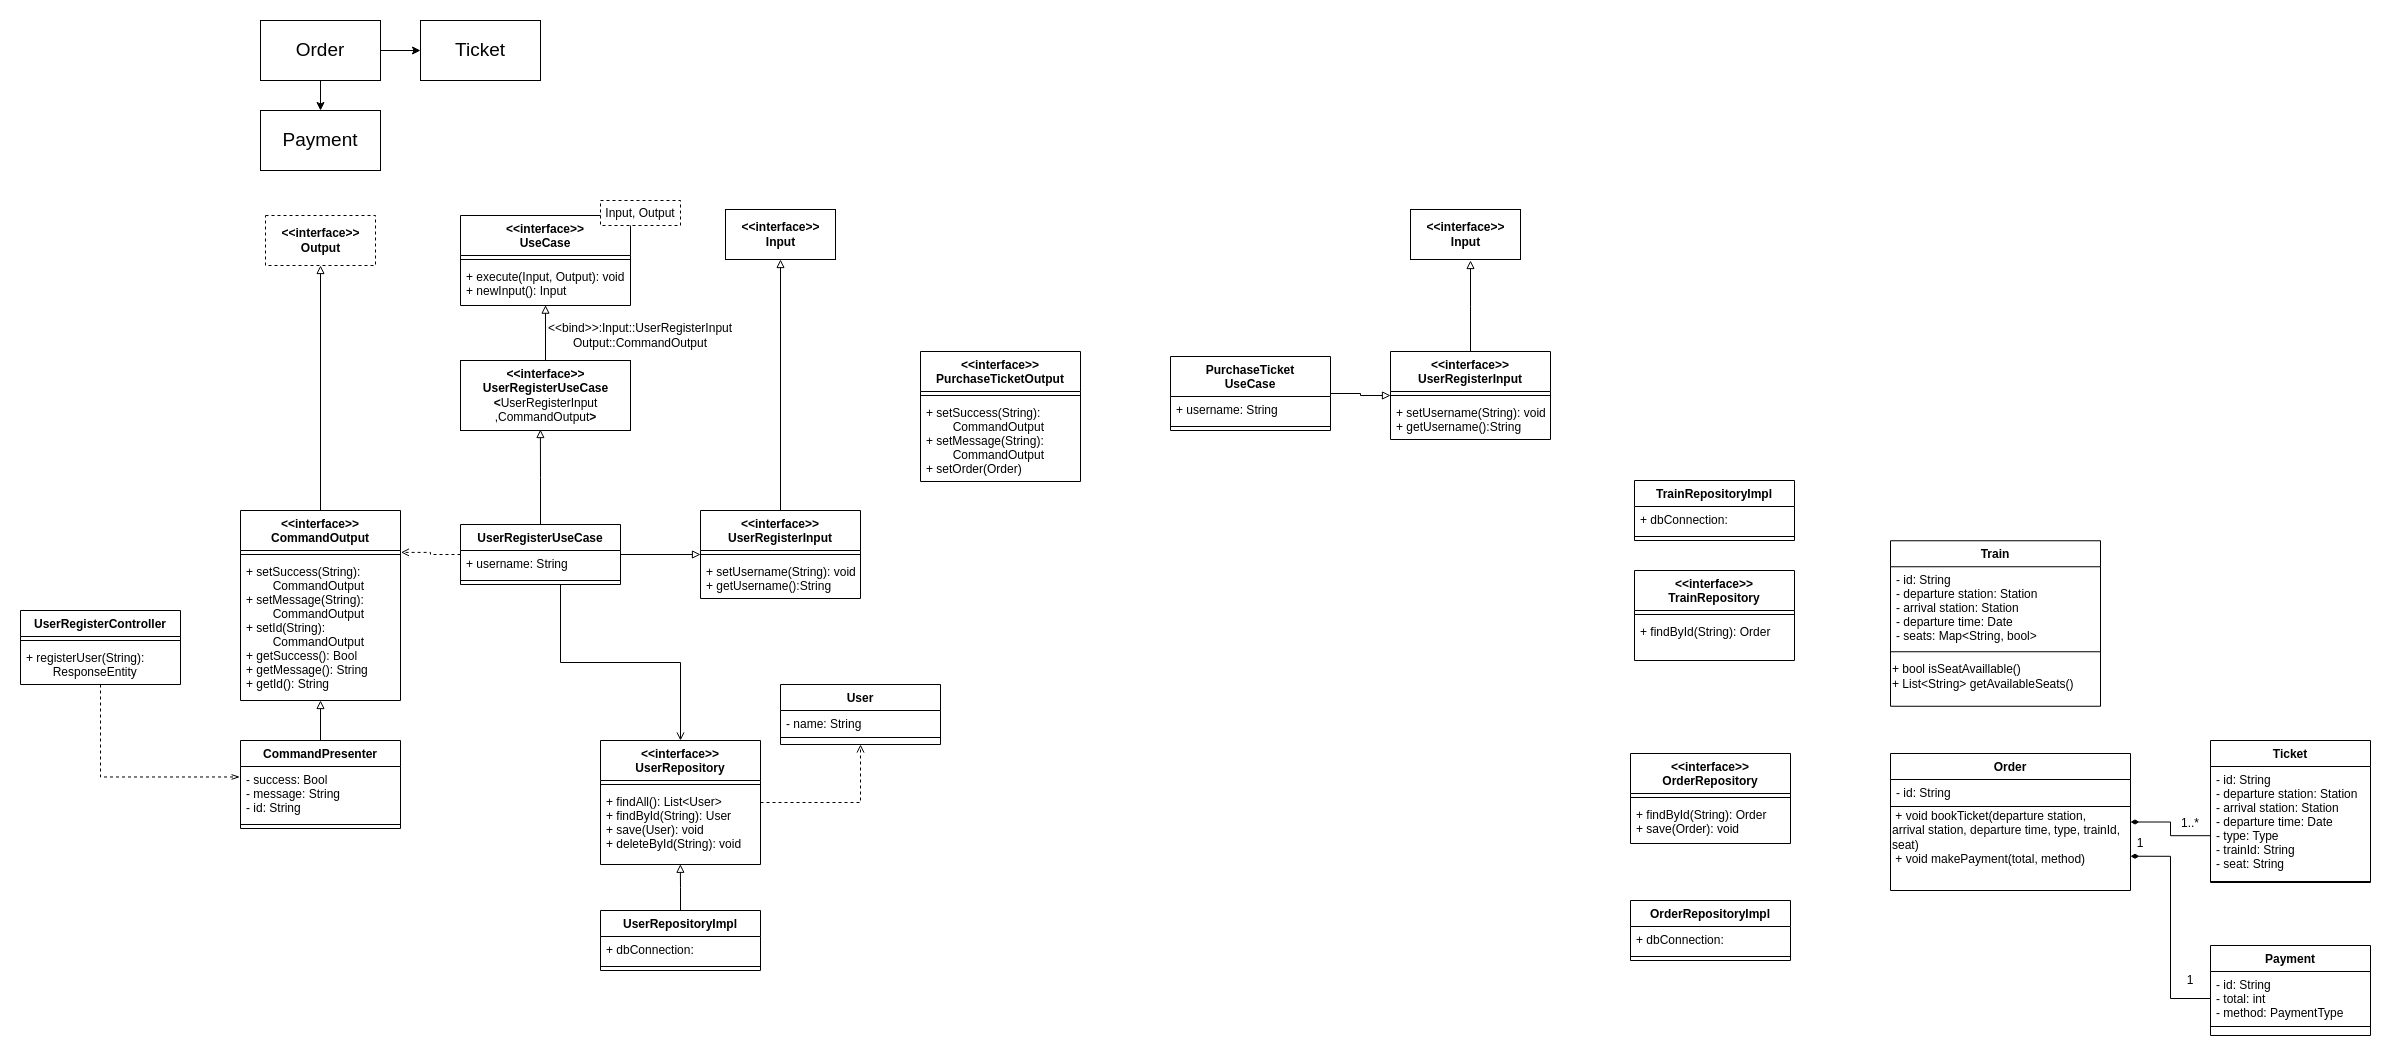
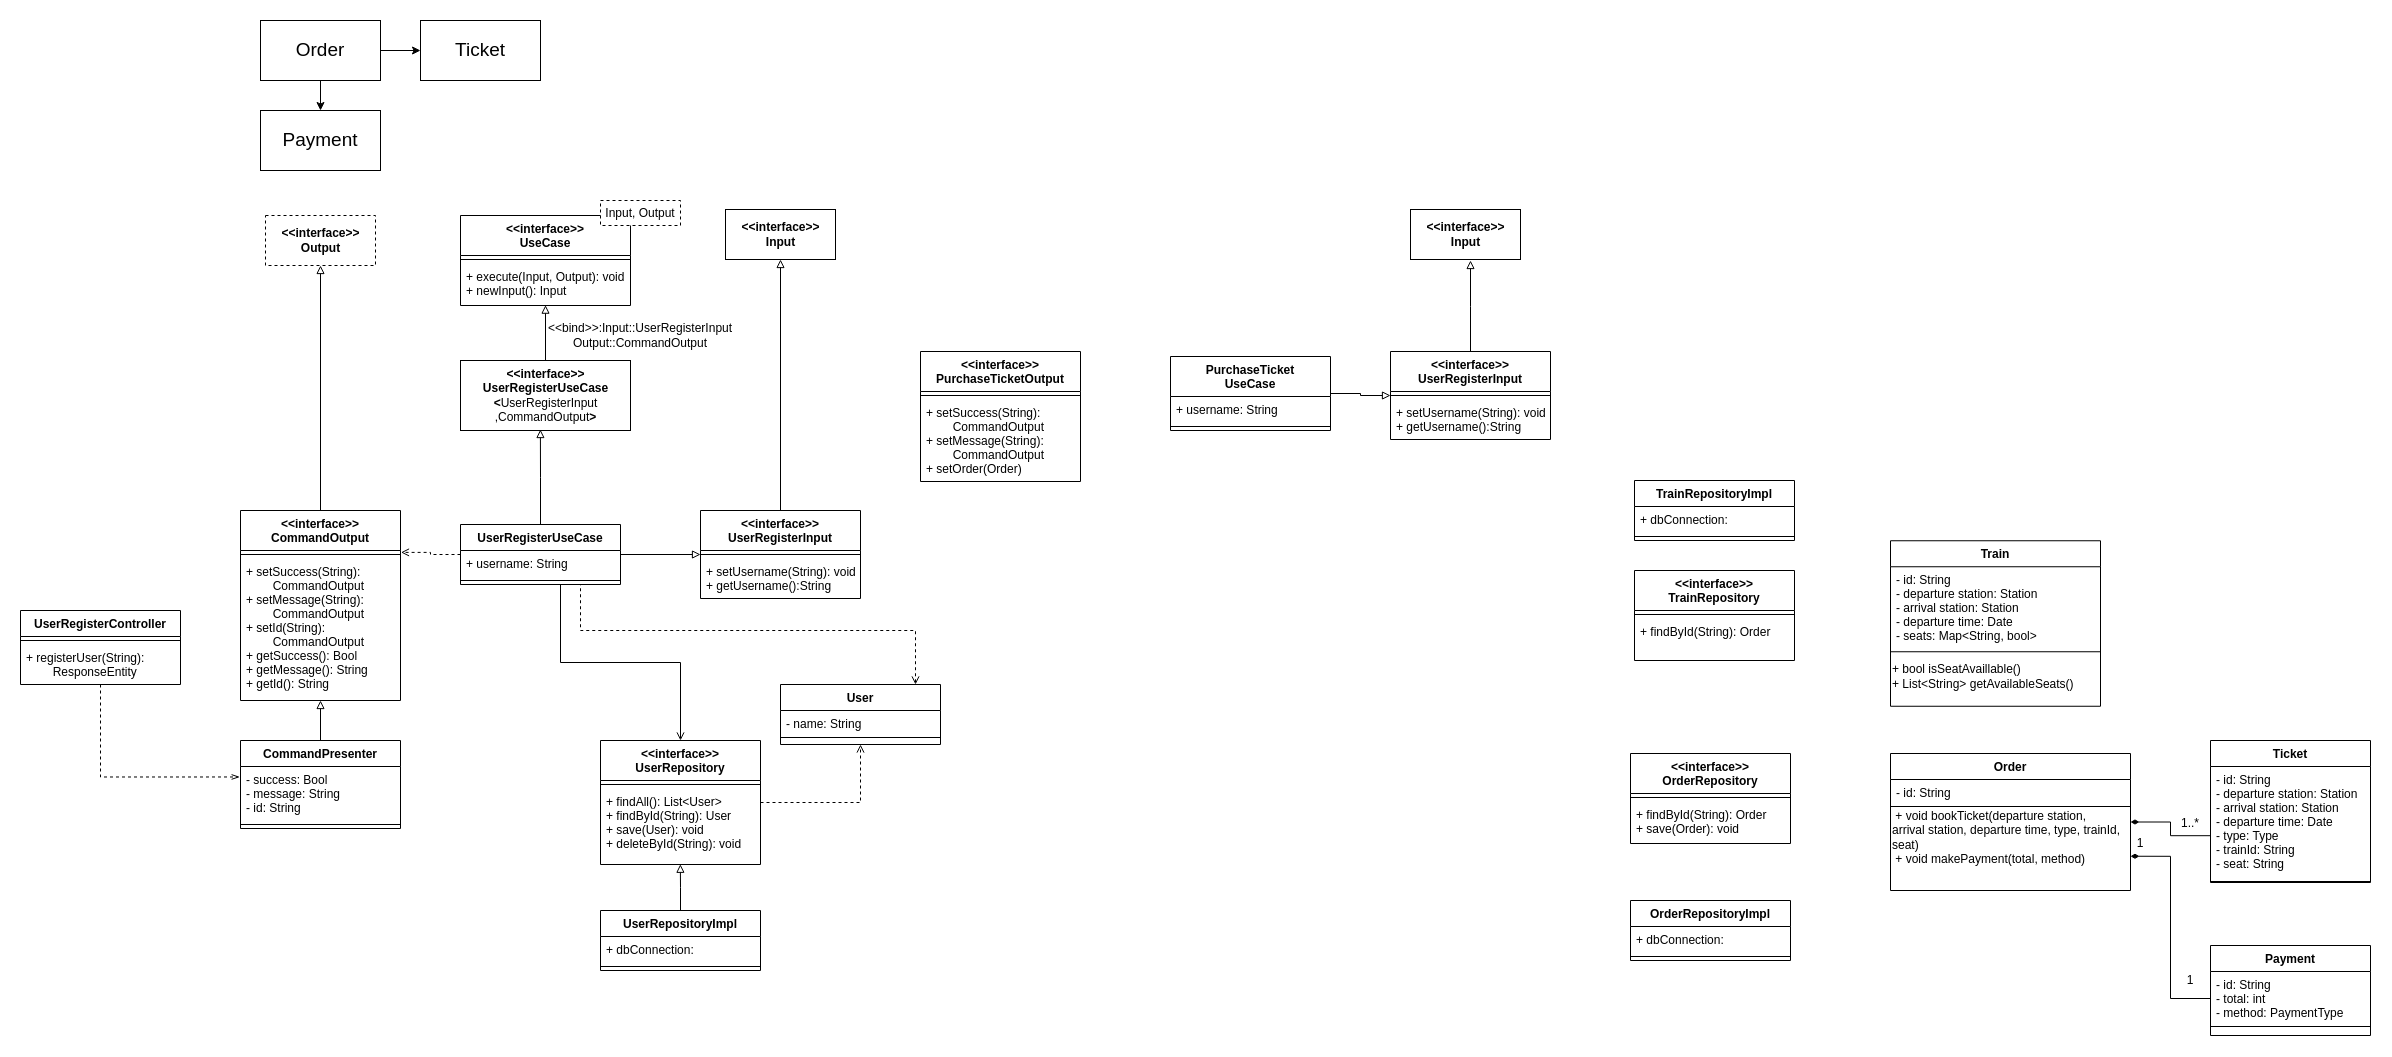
edge "UserRegisterUseCase" -> "User": added
